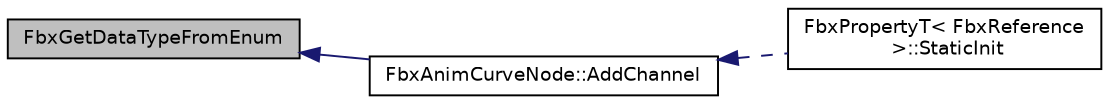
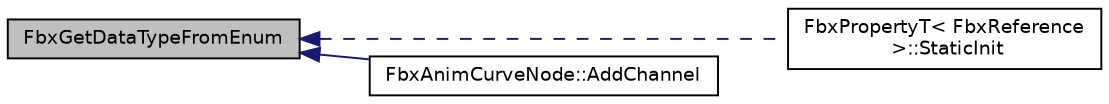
edge "FbxPropertyT< FbxReference >::StaticInit" -> "FbxAnimCurveNode::AddChannel": now "FbxPropertyT< FbxReference >::StaticInit" -> "FbxGetDataTypeFromEnum"
